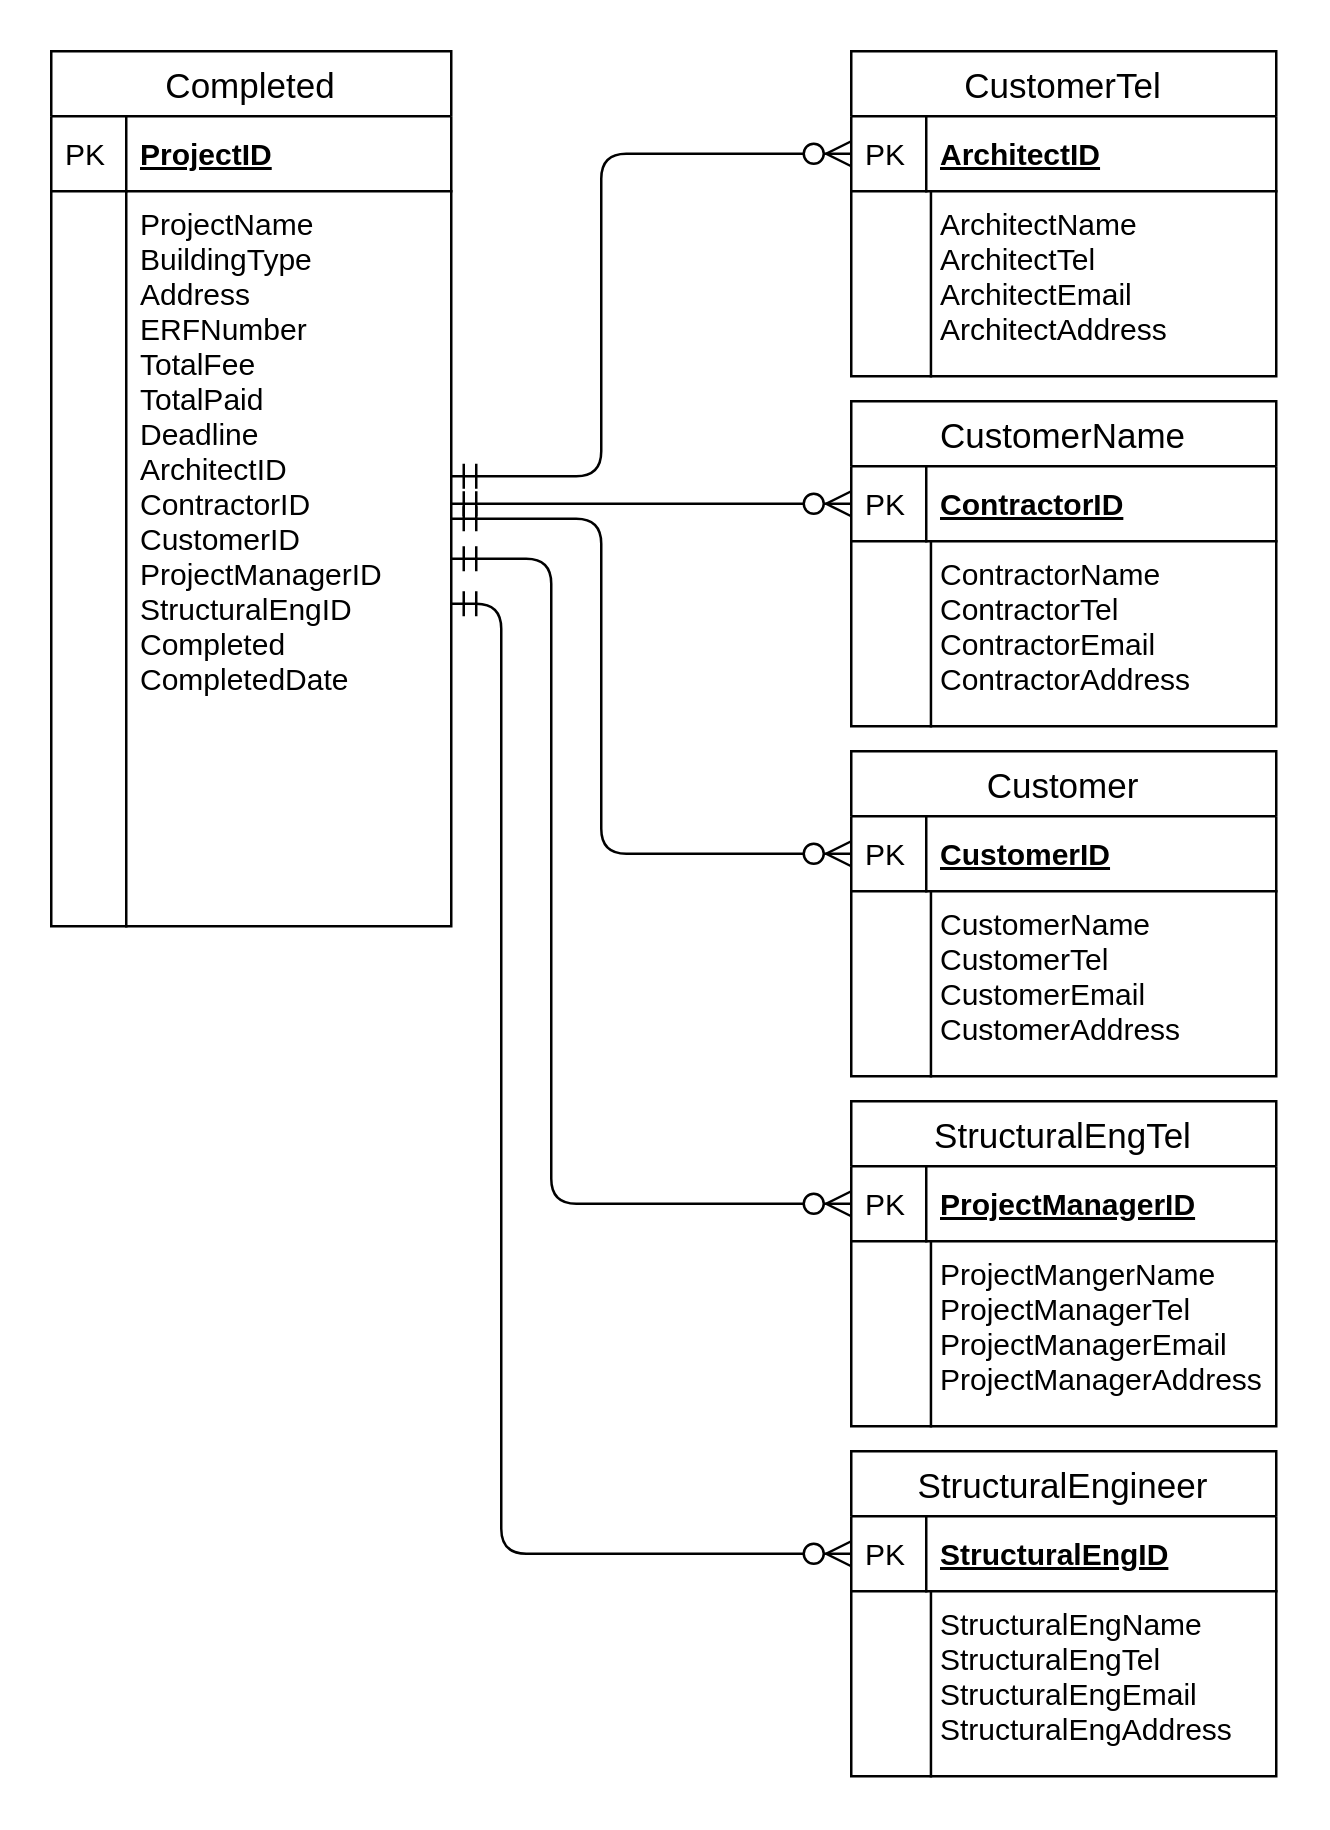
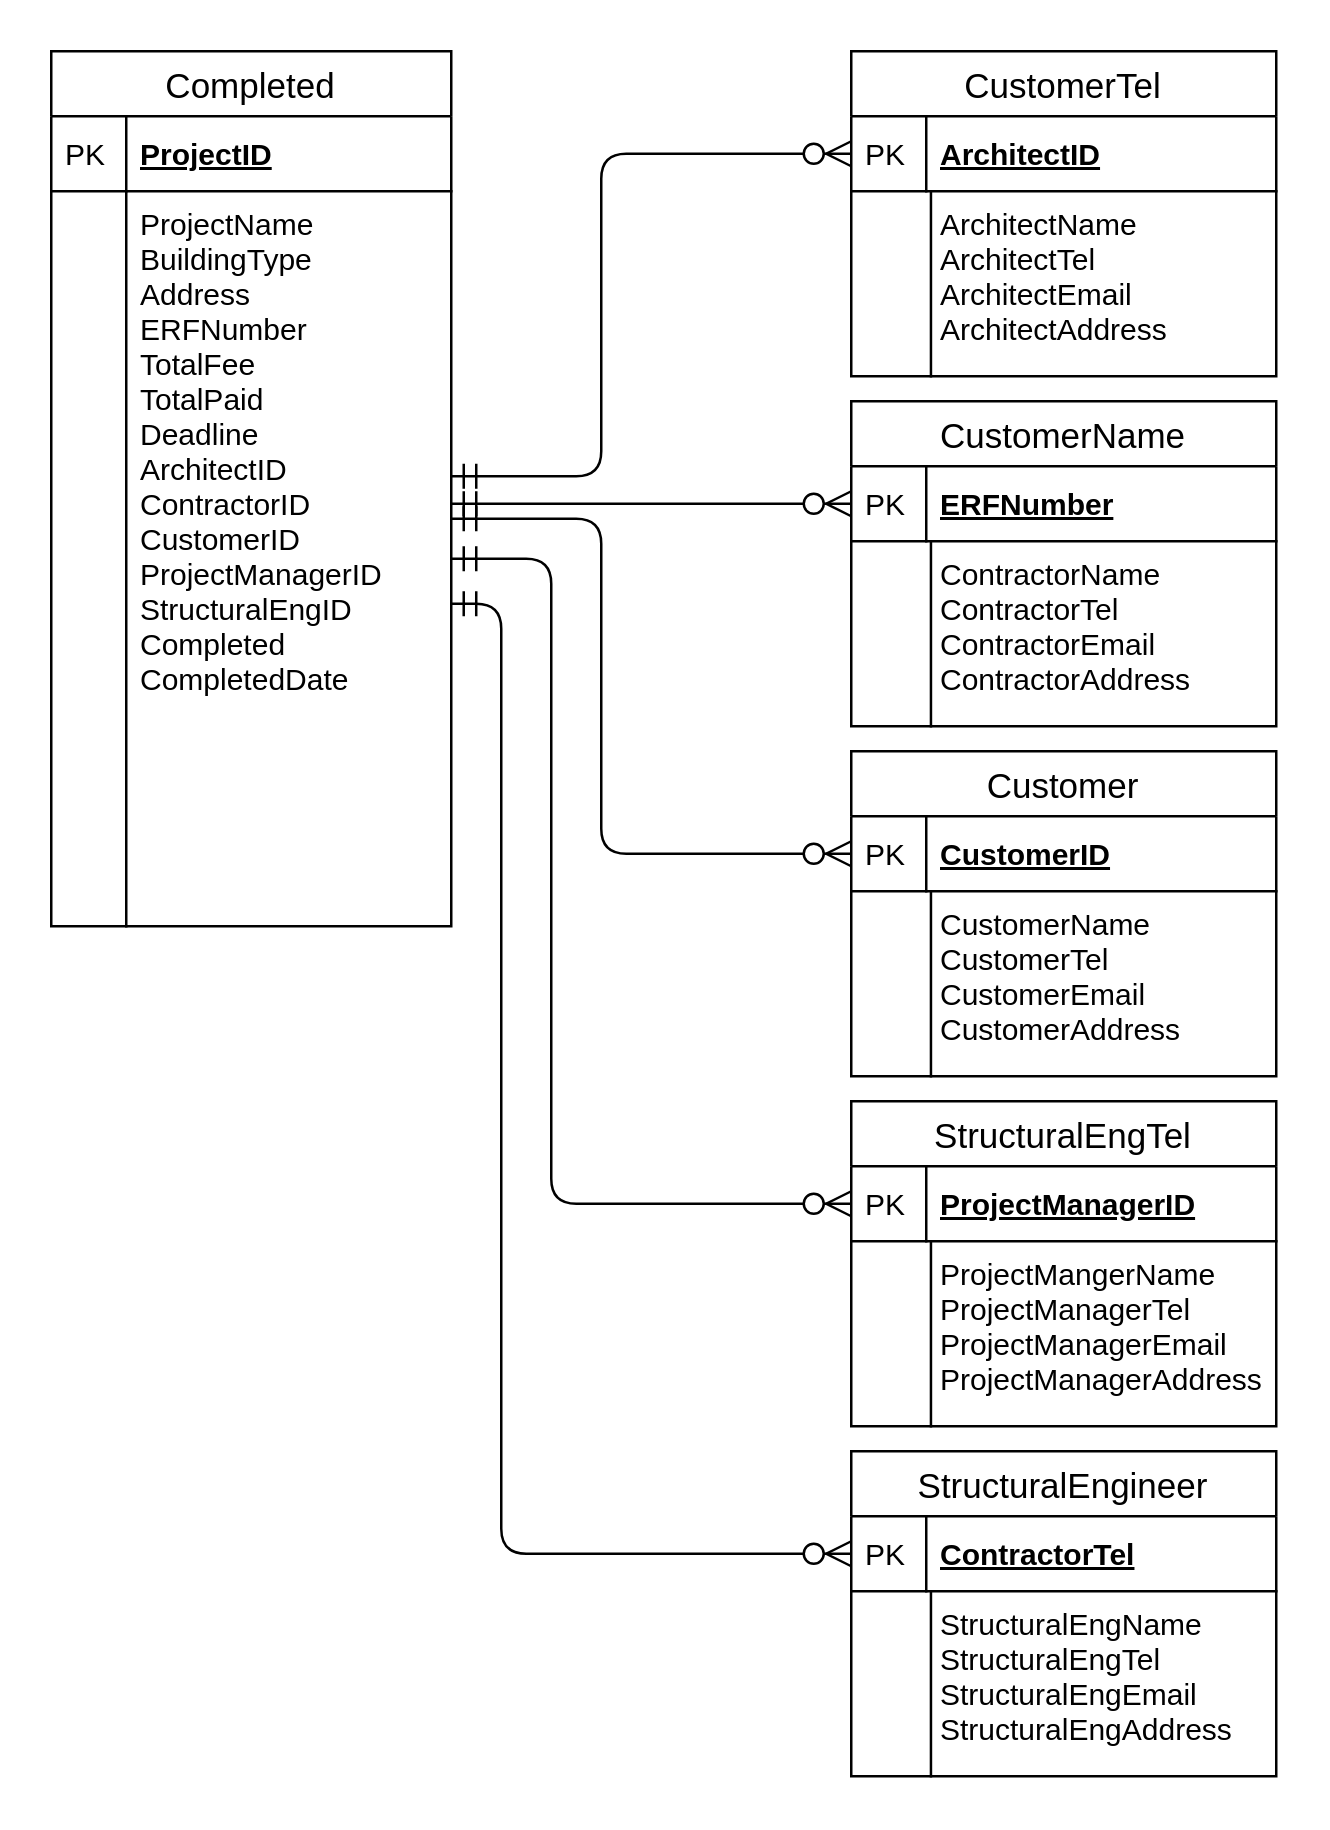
node "ContractorID": label "ContractorID" -> "ERFNumber"
node "StructuralEngID": label "StructuralEngID" -> "ContractorTel"
